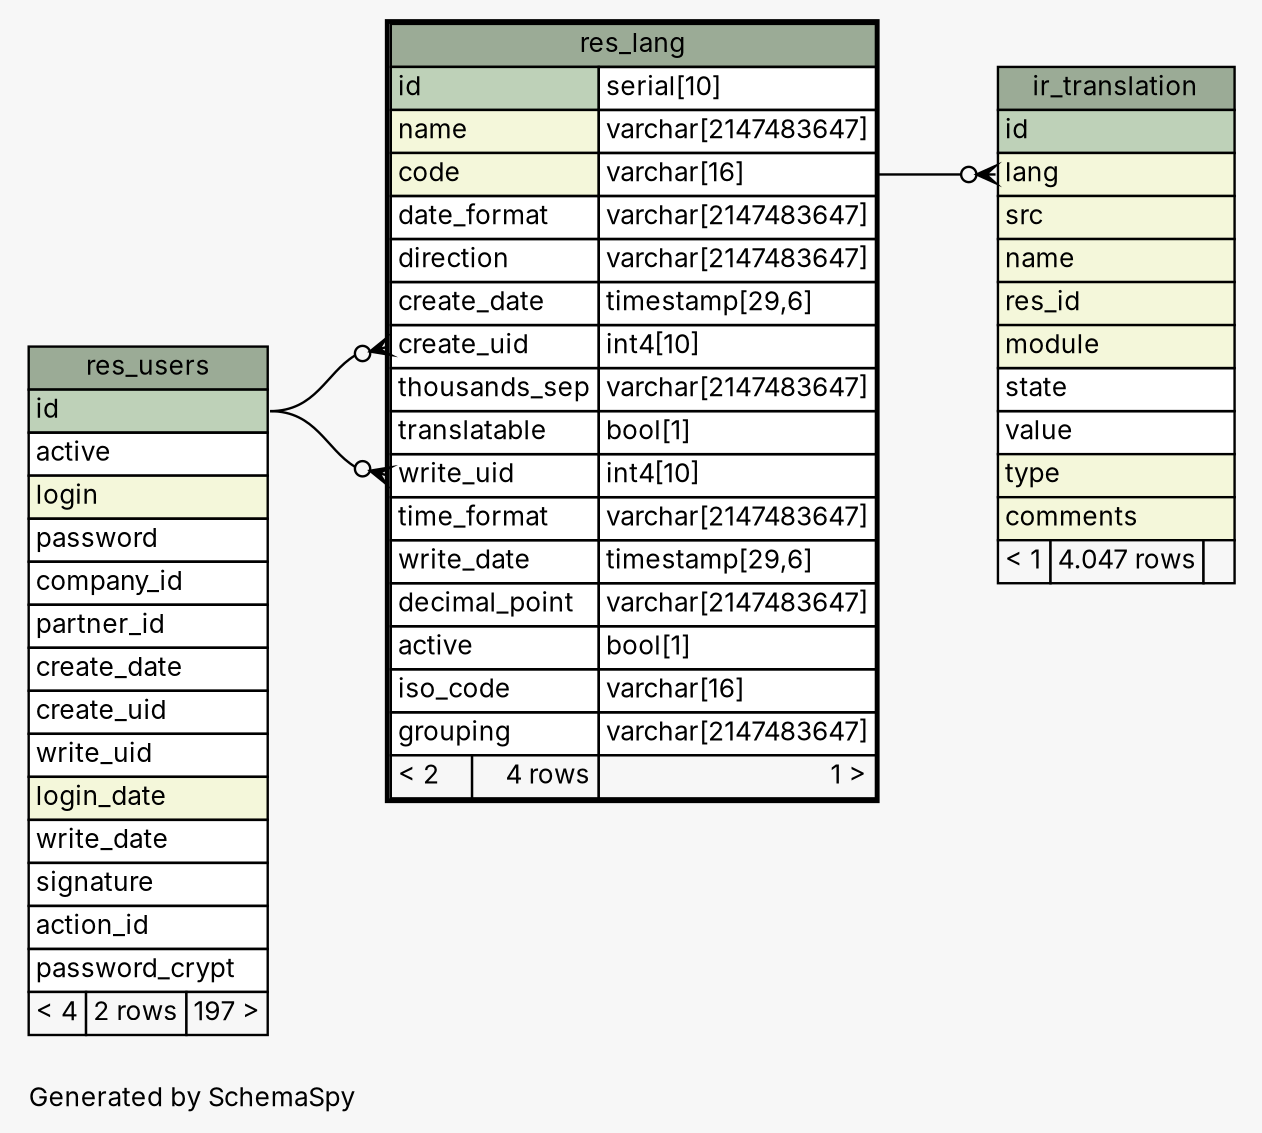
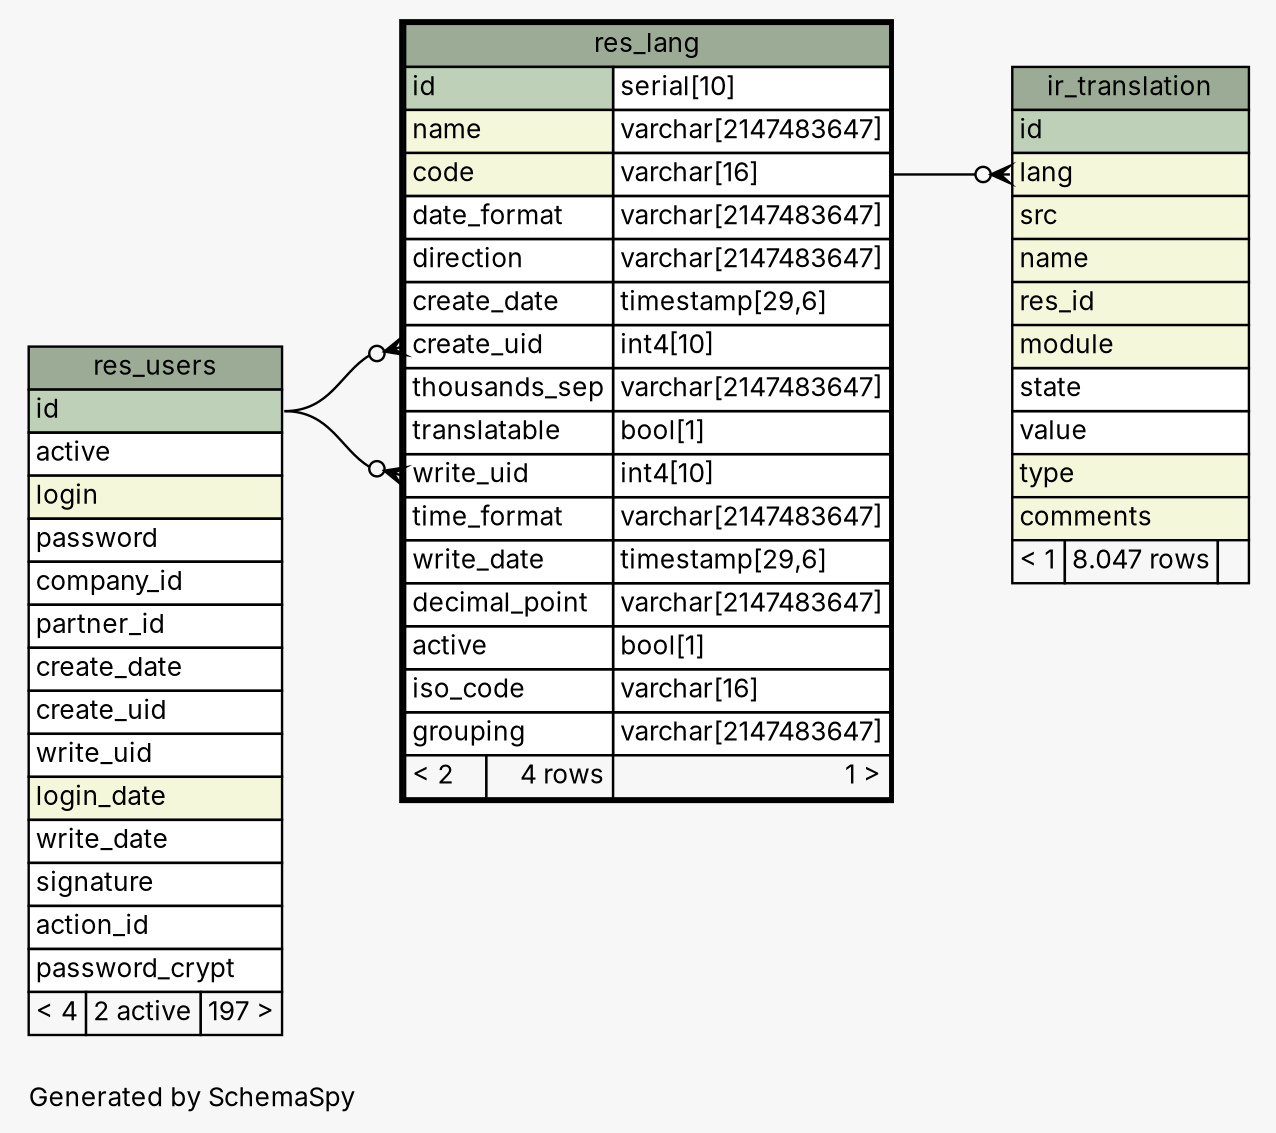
node "ir_translation": text "4.047 rows" -> "8.047 rows"
node "res_users": text "2 rows" -> "2 active"
